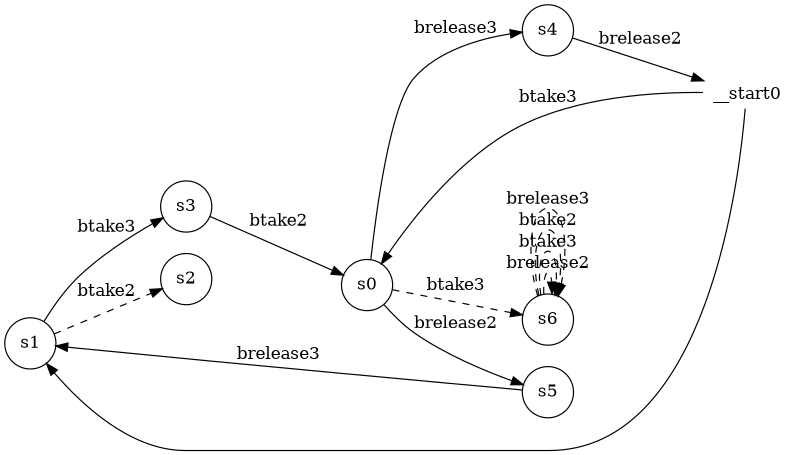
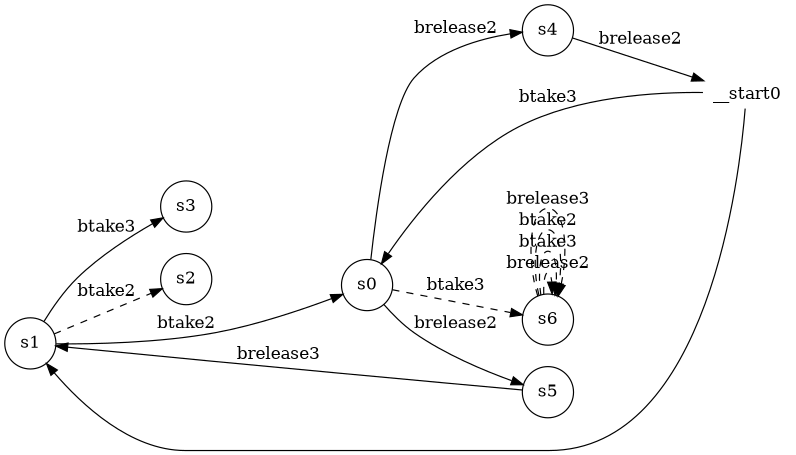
edge "s0" -> "s4": label "brelease3" -> "brelease2"
edge "s3" -> "s0": now "s1" -> "s0"
